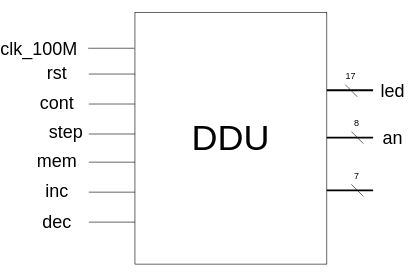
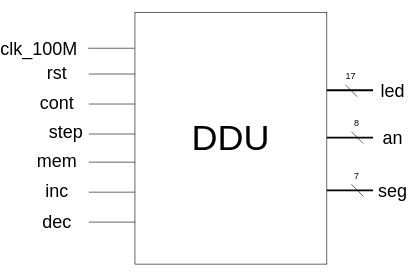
node "seg": added
